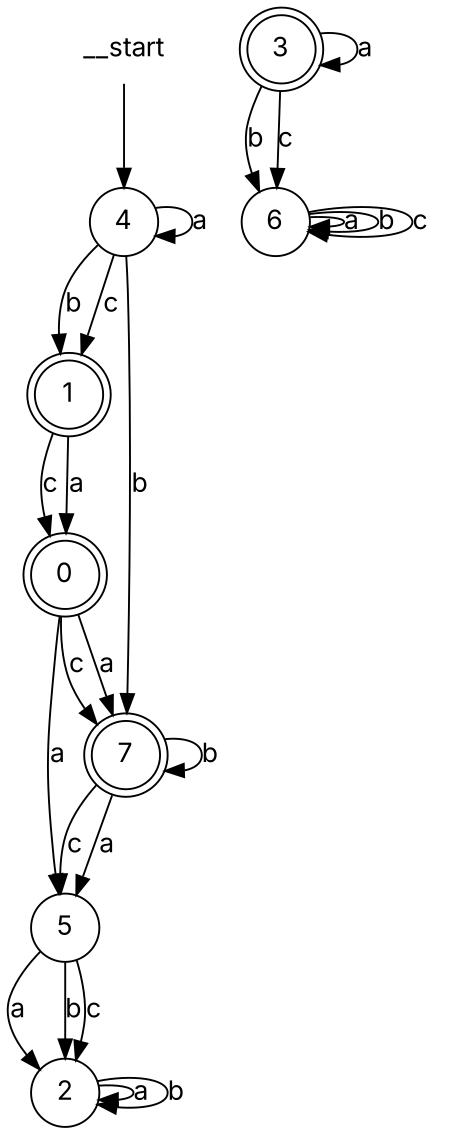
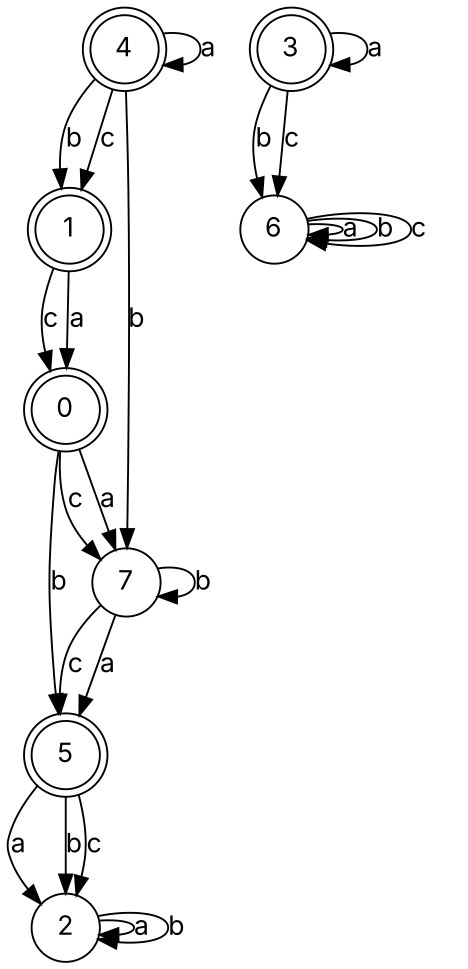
node "__start": removed
node "4": shape circle -> doublecircle
edge "0" -> "5": label "a" -> "b"
node "7": shape doublecircle -> circle
node "5": shape circle -> doublecircle
